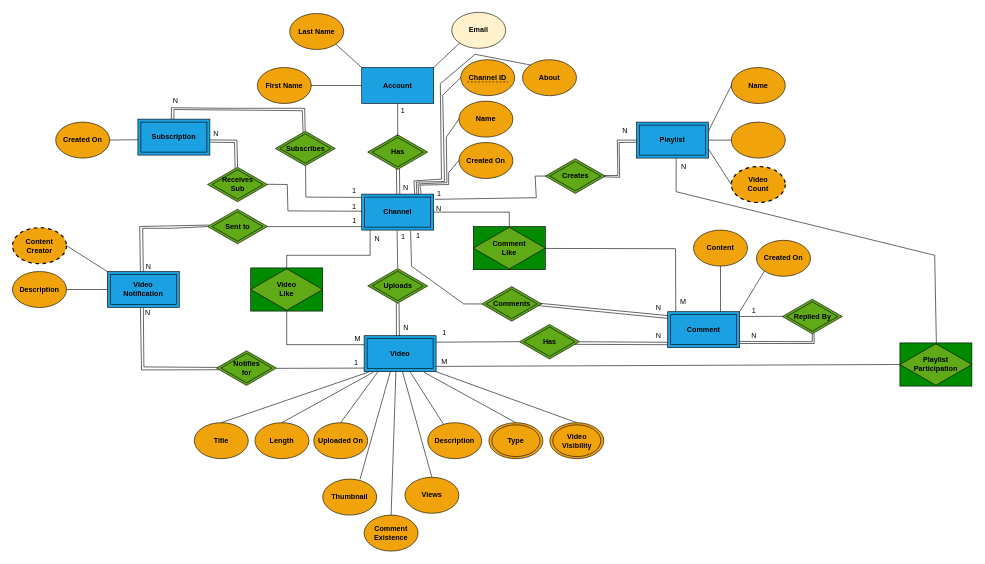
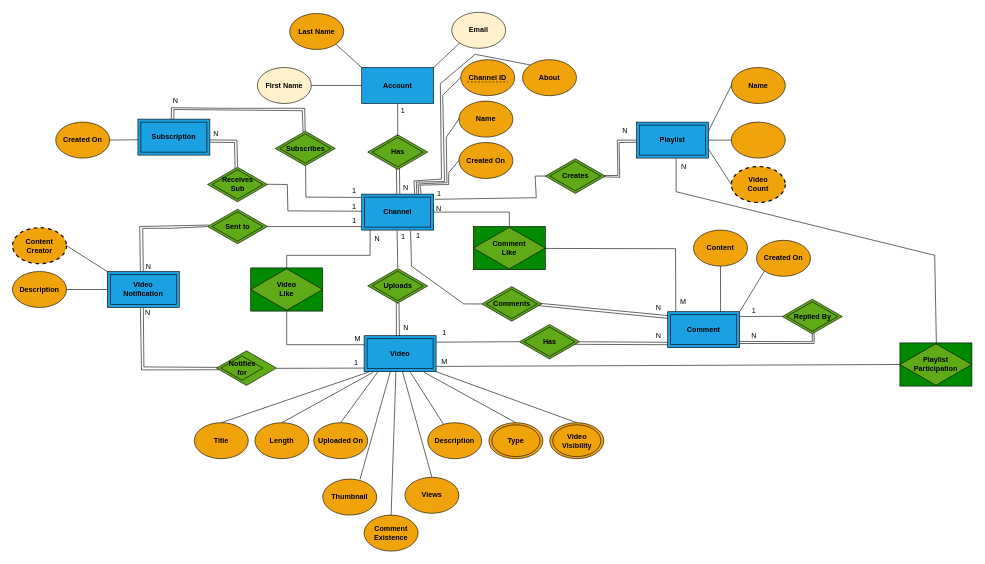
node "First Name": fillcolor #f0a30a -> #fff2cc
node "Notifies for": size 51x31 -> 42x31
